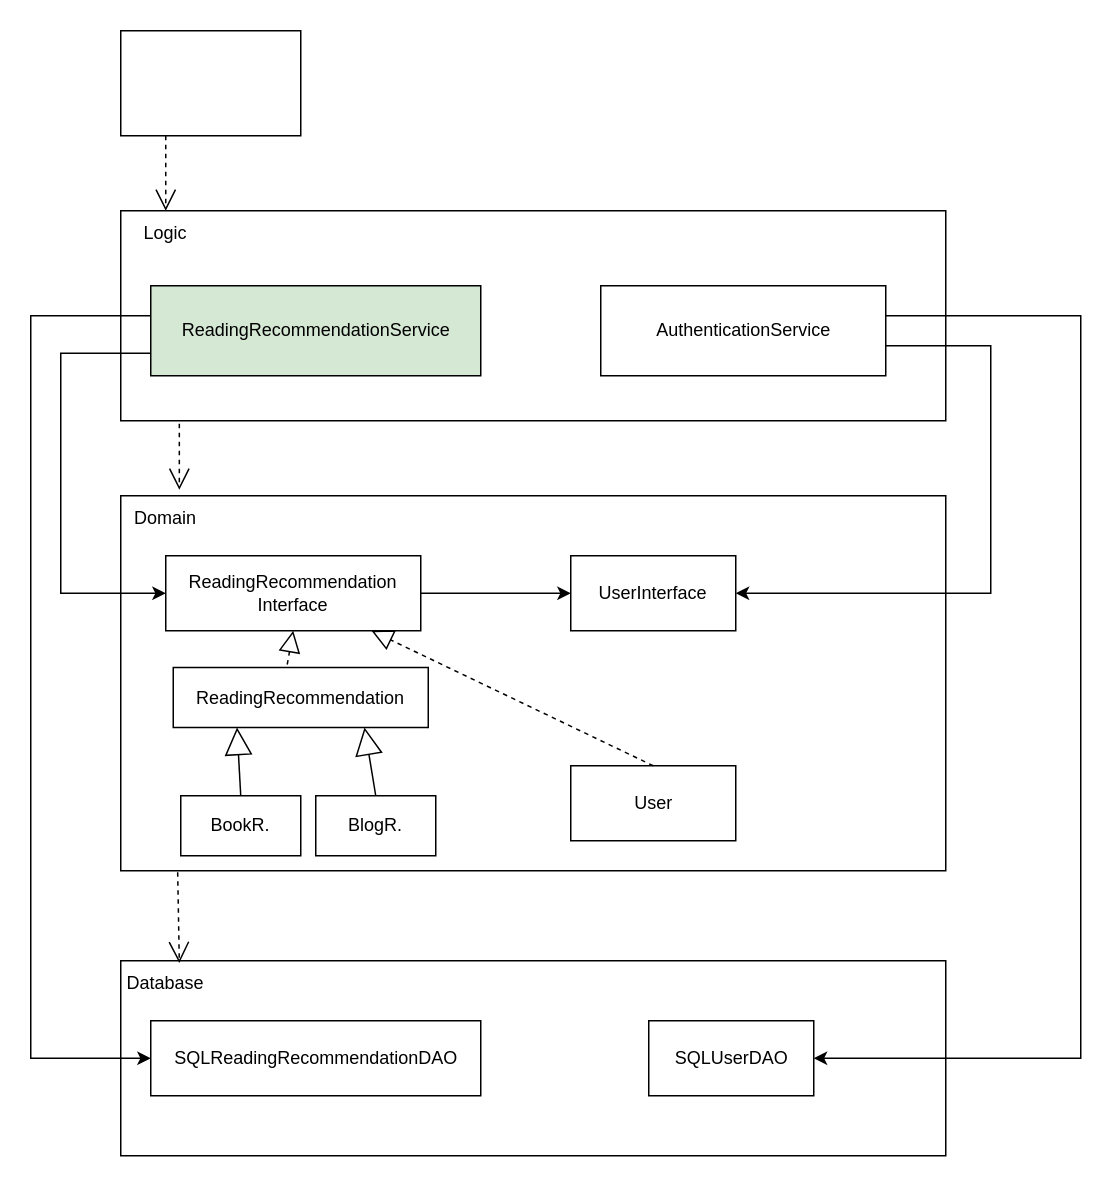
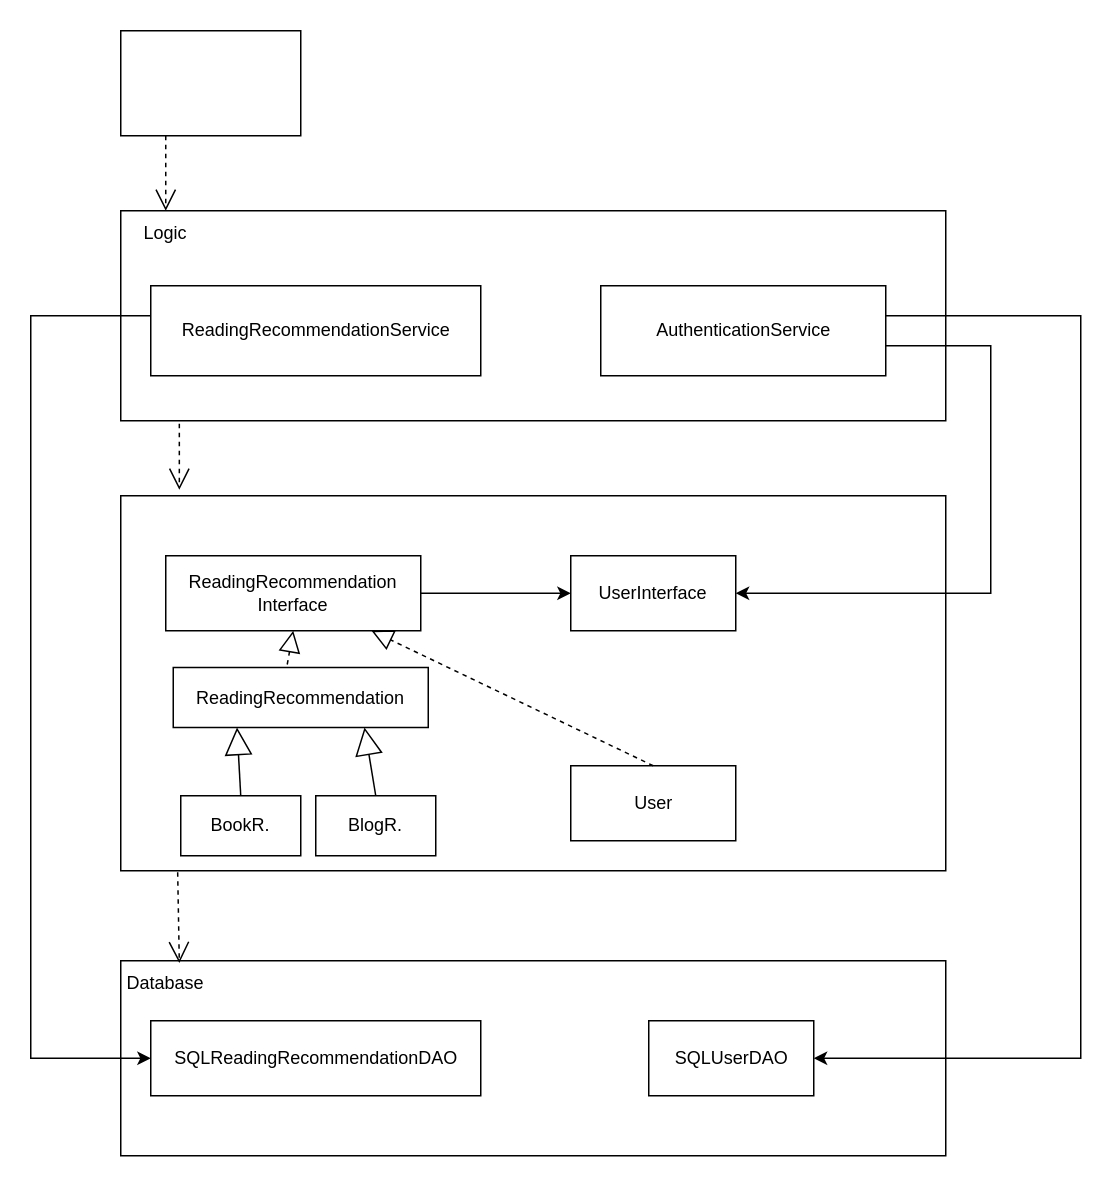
node "ReadingRecommendationService": fillcolor #d5e8d4 -> #ffffff
edge "ReadingRecommendationService" -> "ReadingRecommendation Interface": removed
node "Domain": removed
